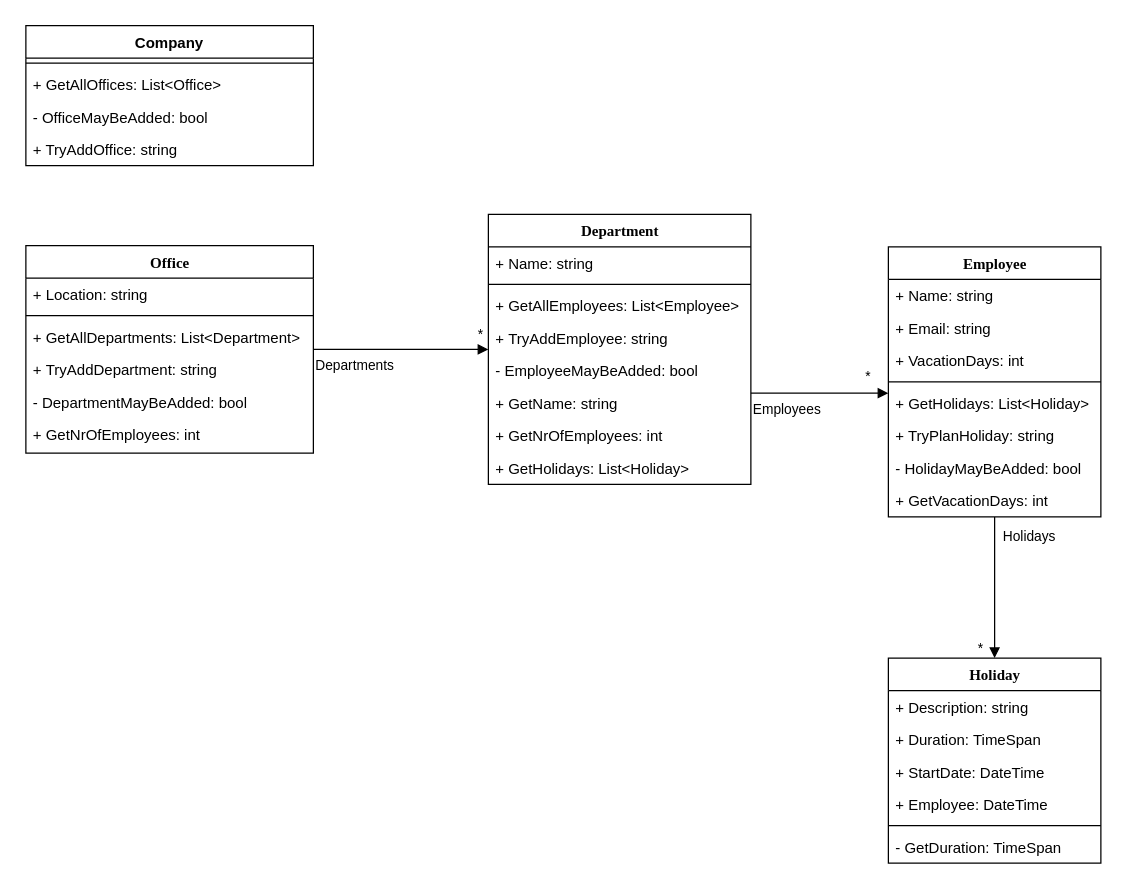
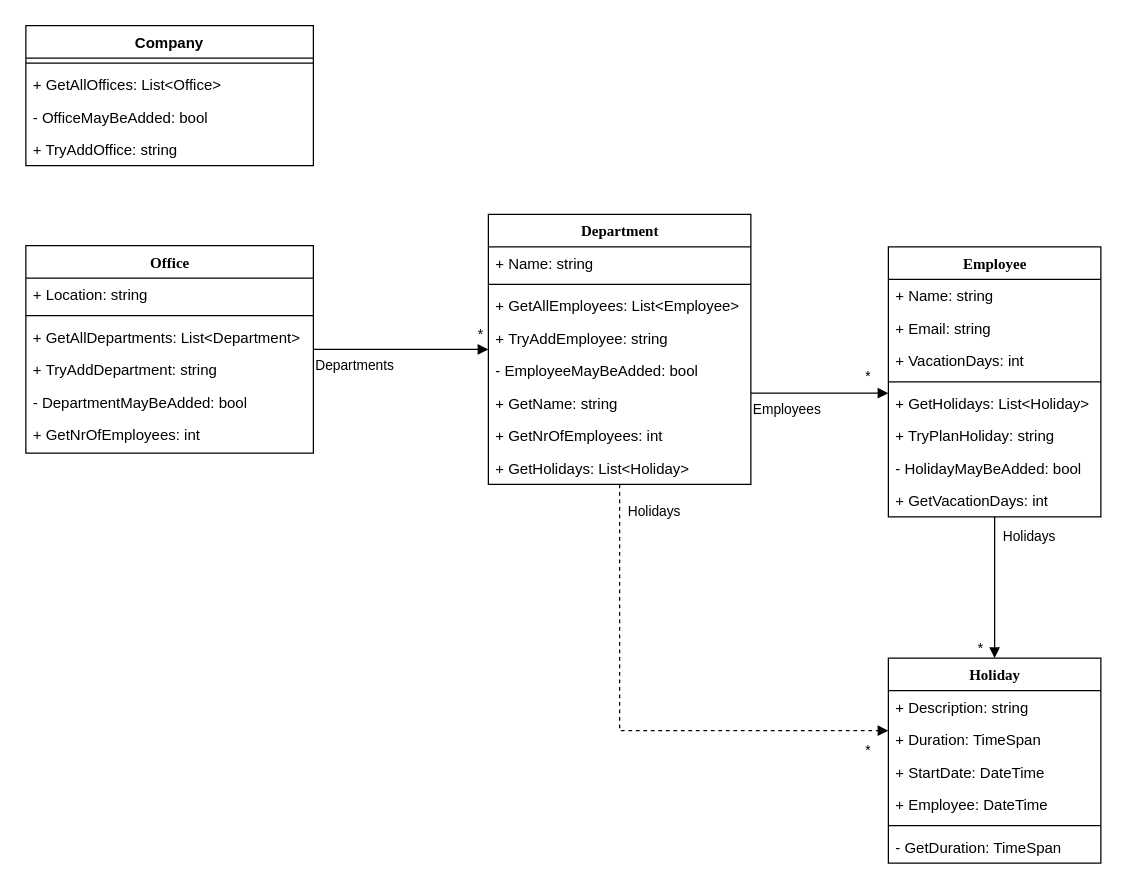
edge "Department" -> "Holiday": added, labels "*", "Holidays"
